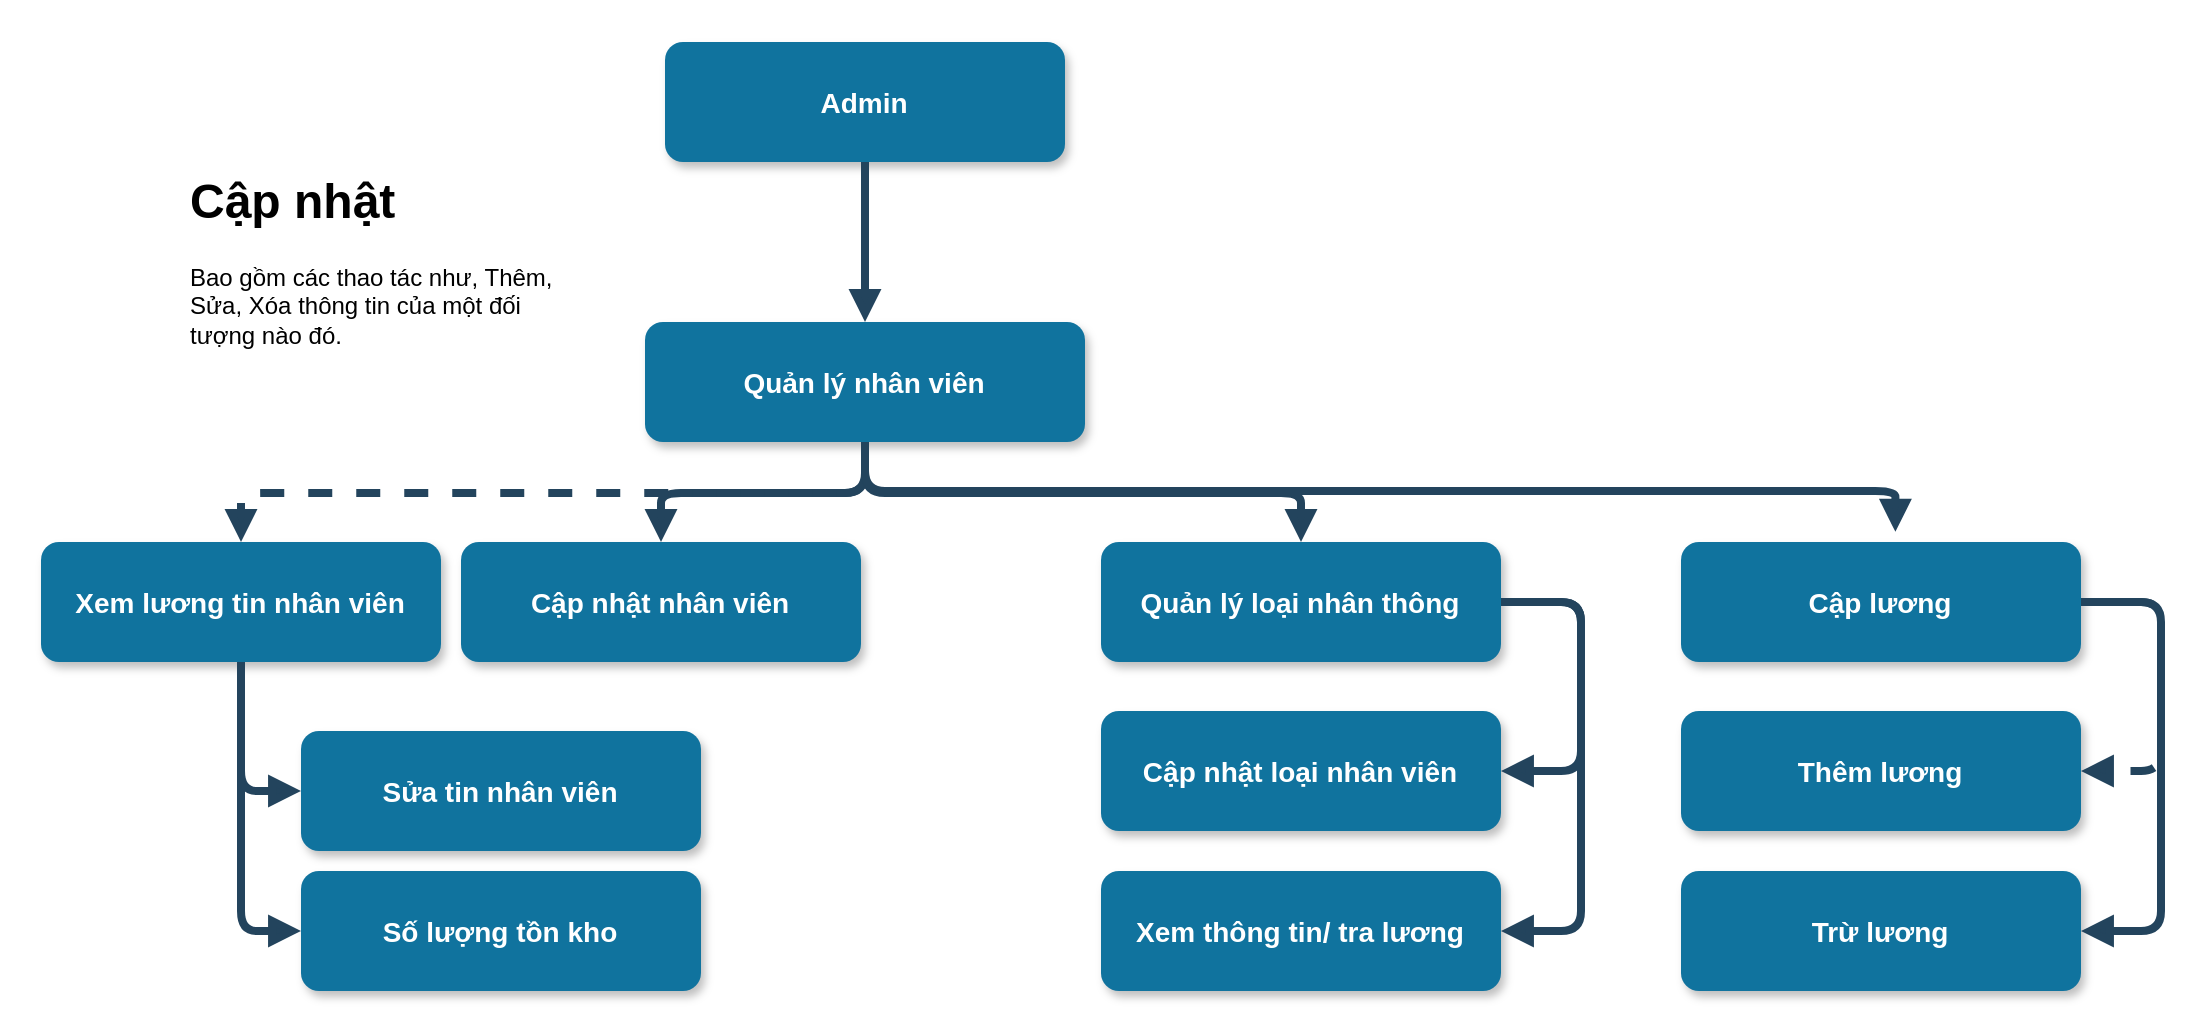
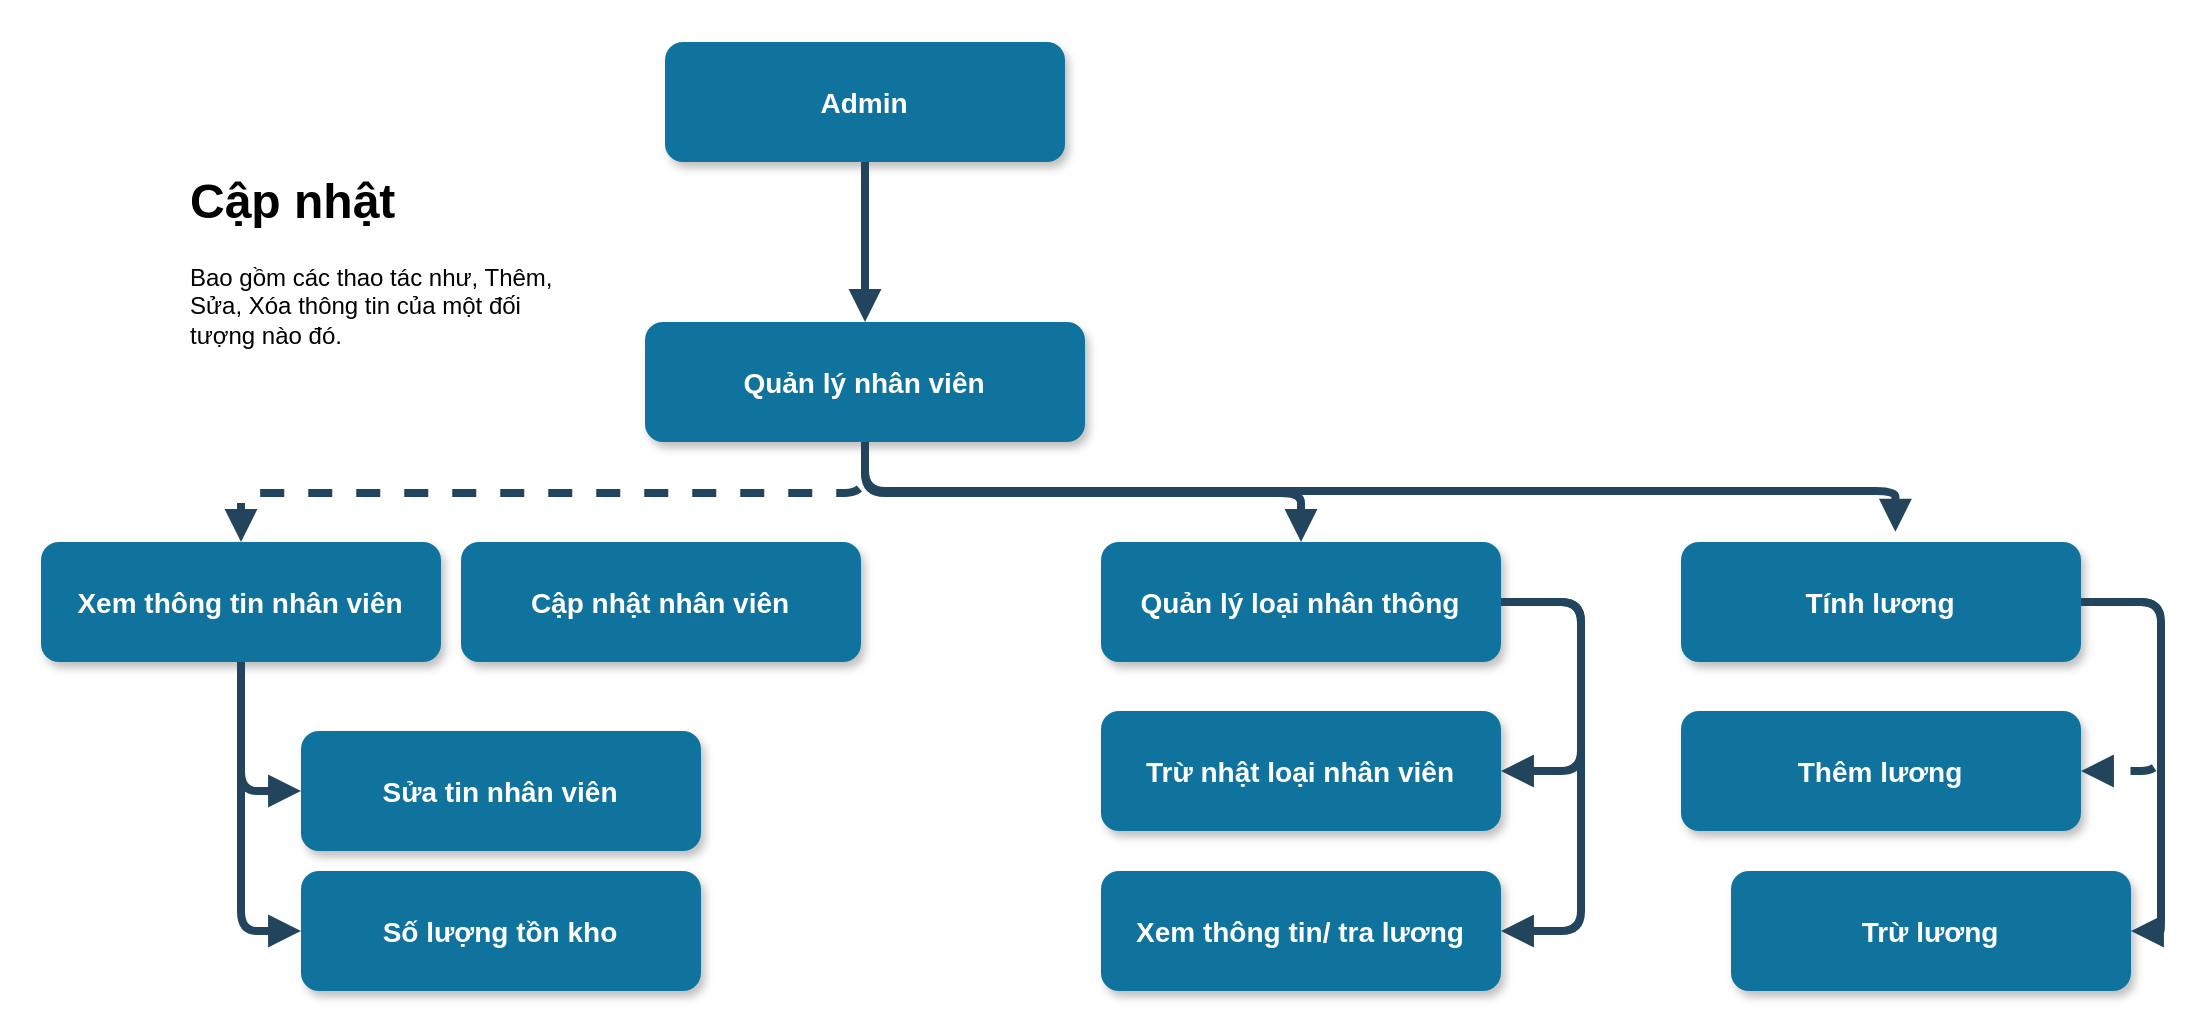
edge "Quản lý nhân viên" -> "Cập nhật nhân viên": removed
node "Xem lương tin nhân viên": label "Xem lương tin nhân viên" -> "Xem thông tin nhân viên"
node "Cập lương": label "Cập lương" -> "Tính lương"
node "Cập nhật loại nhân viên": label "Cập nhật loại nhân viên" -> "Trừ nhật loại nhân viên"
node "Trừ lương": moved (1881, 931) -> (1931, 931)
